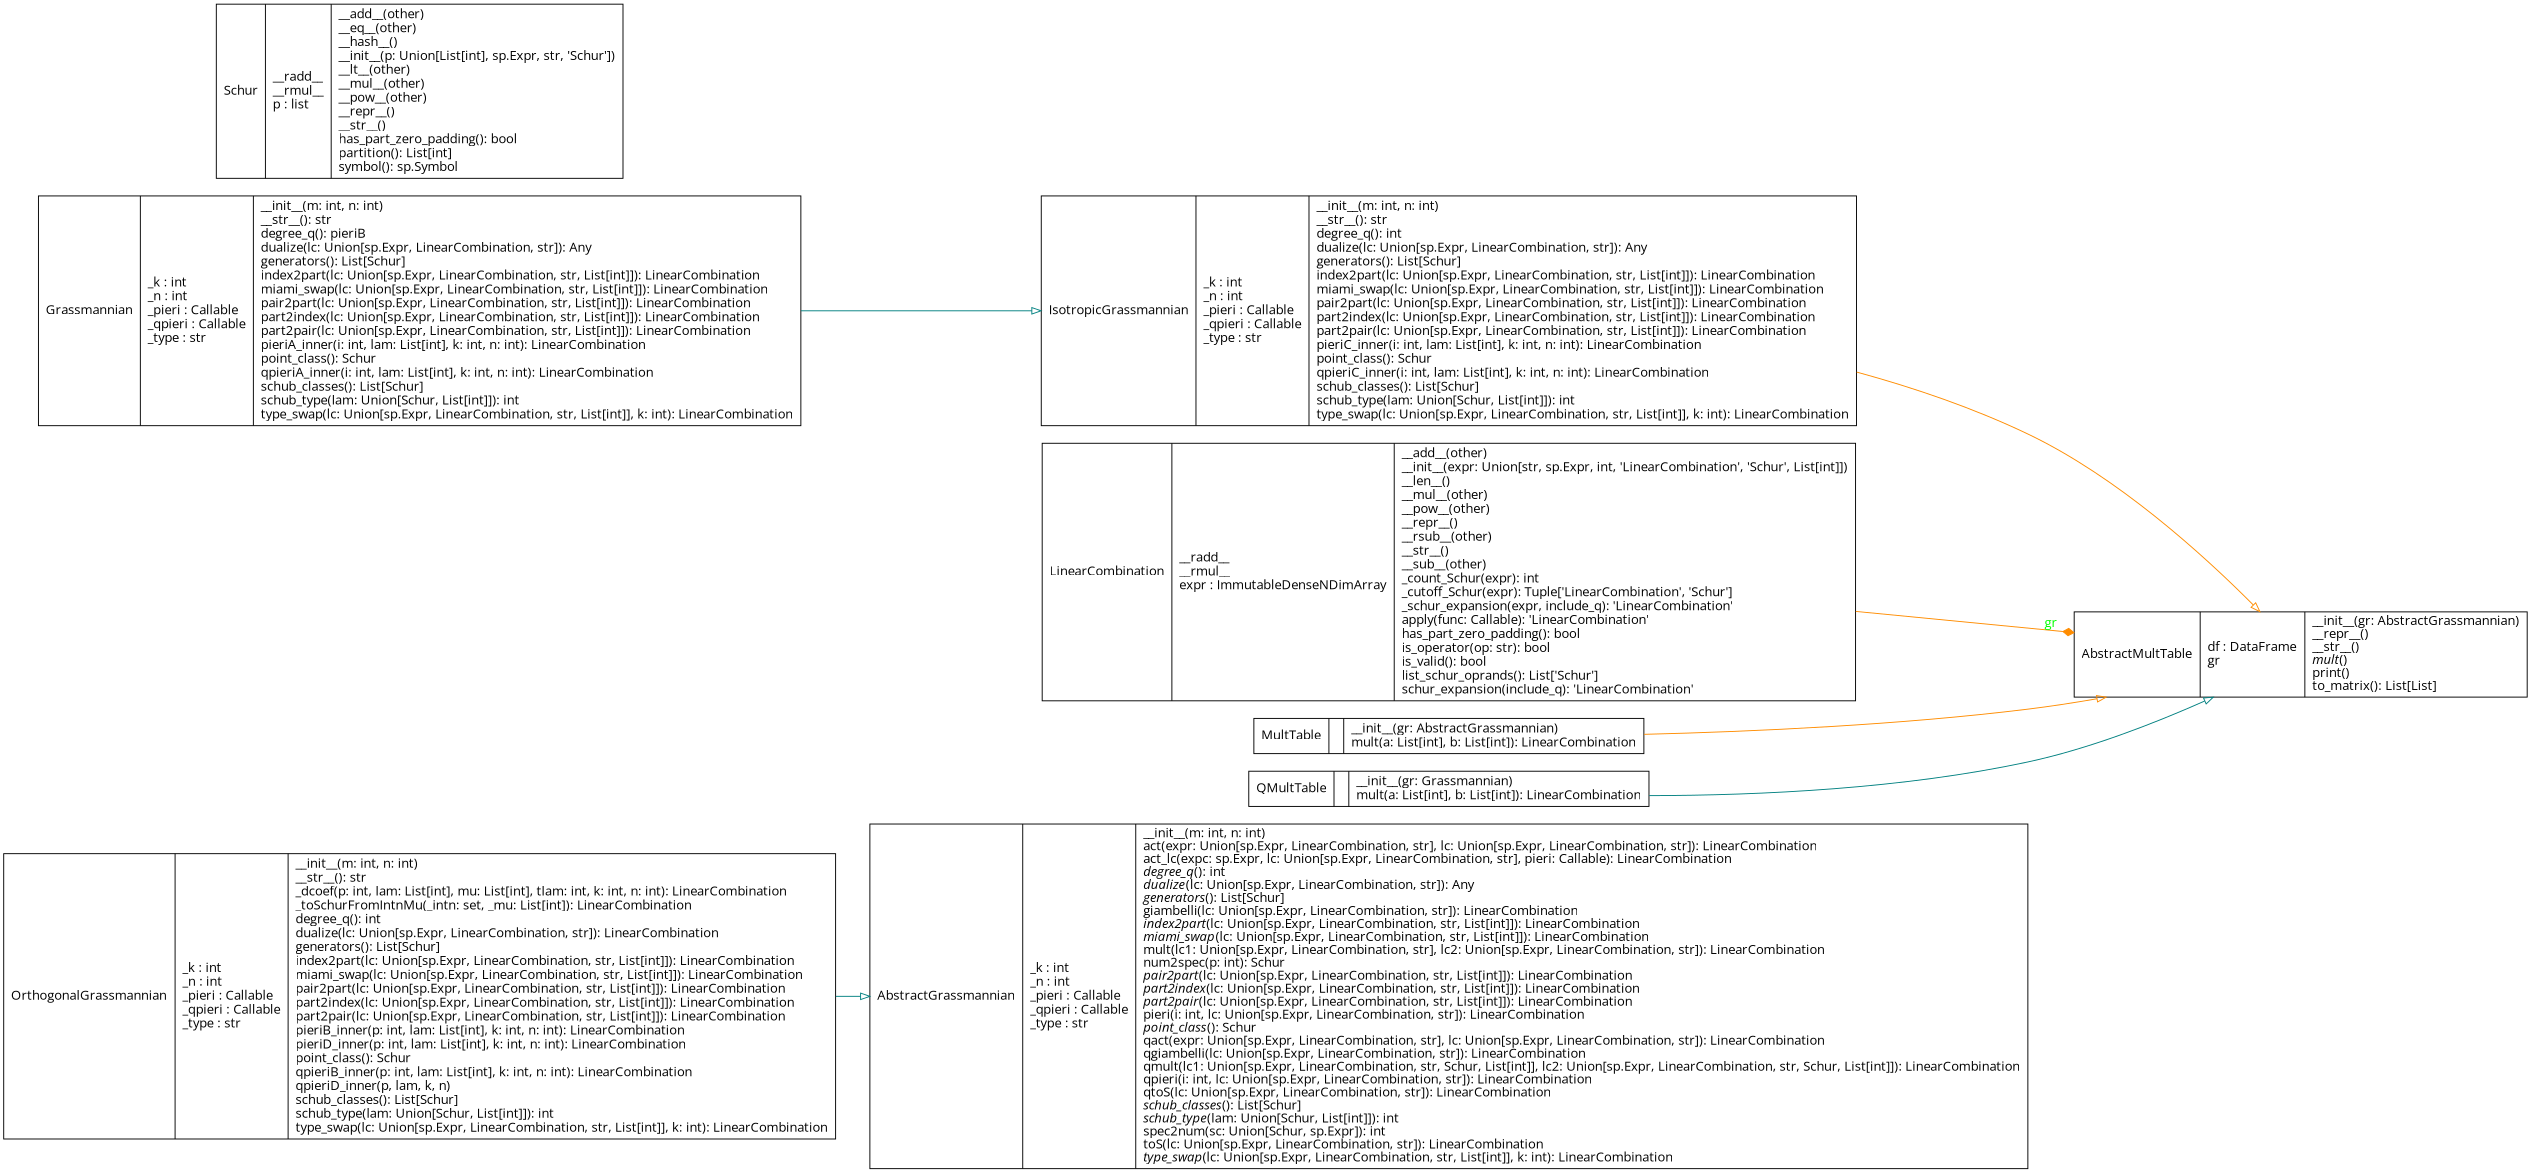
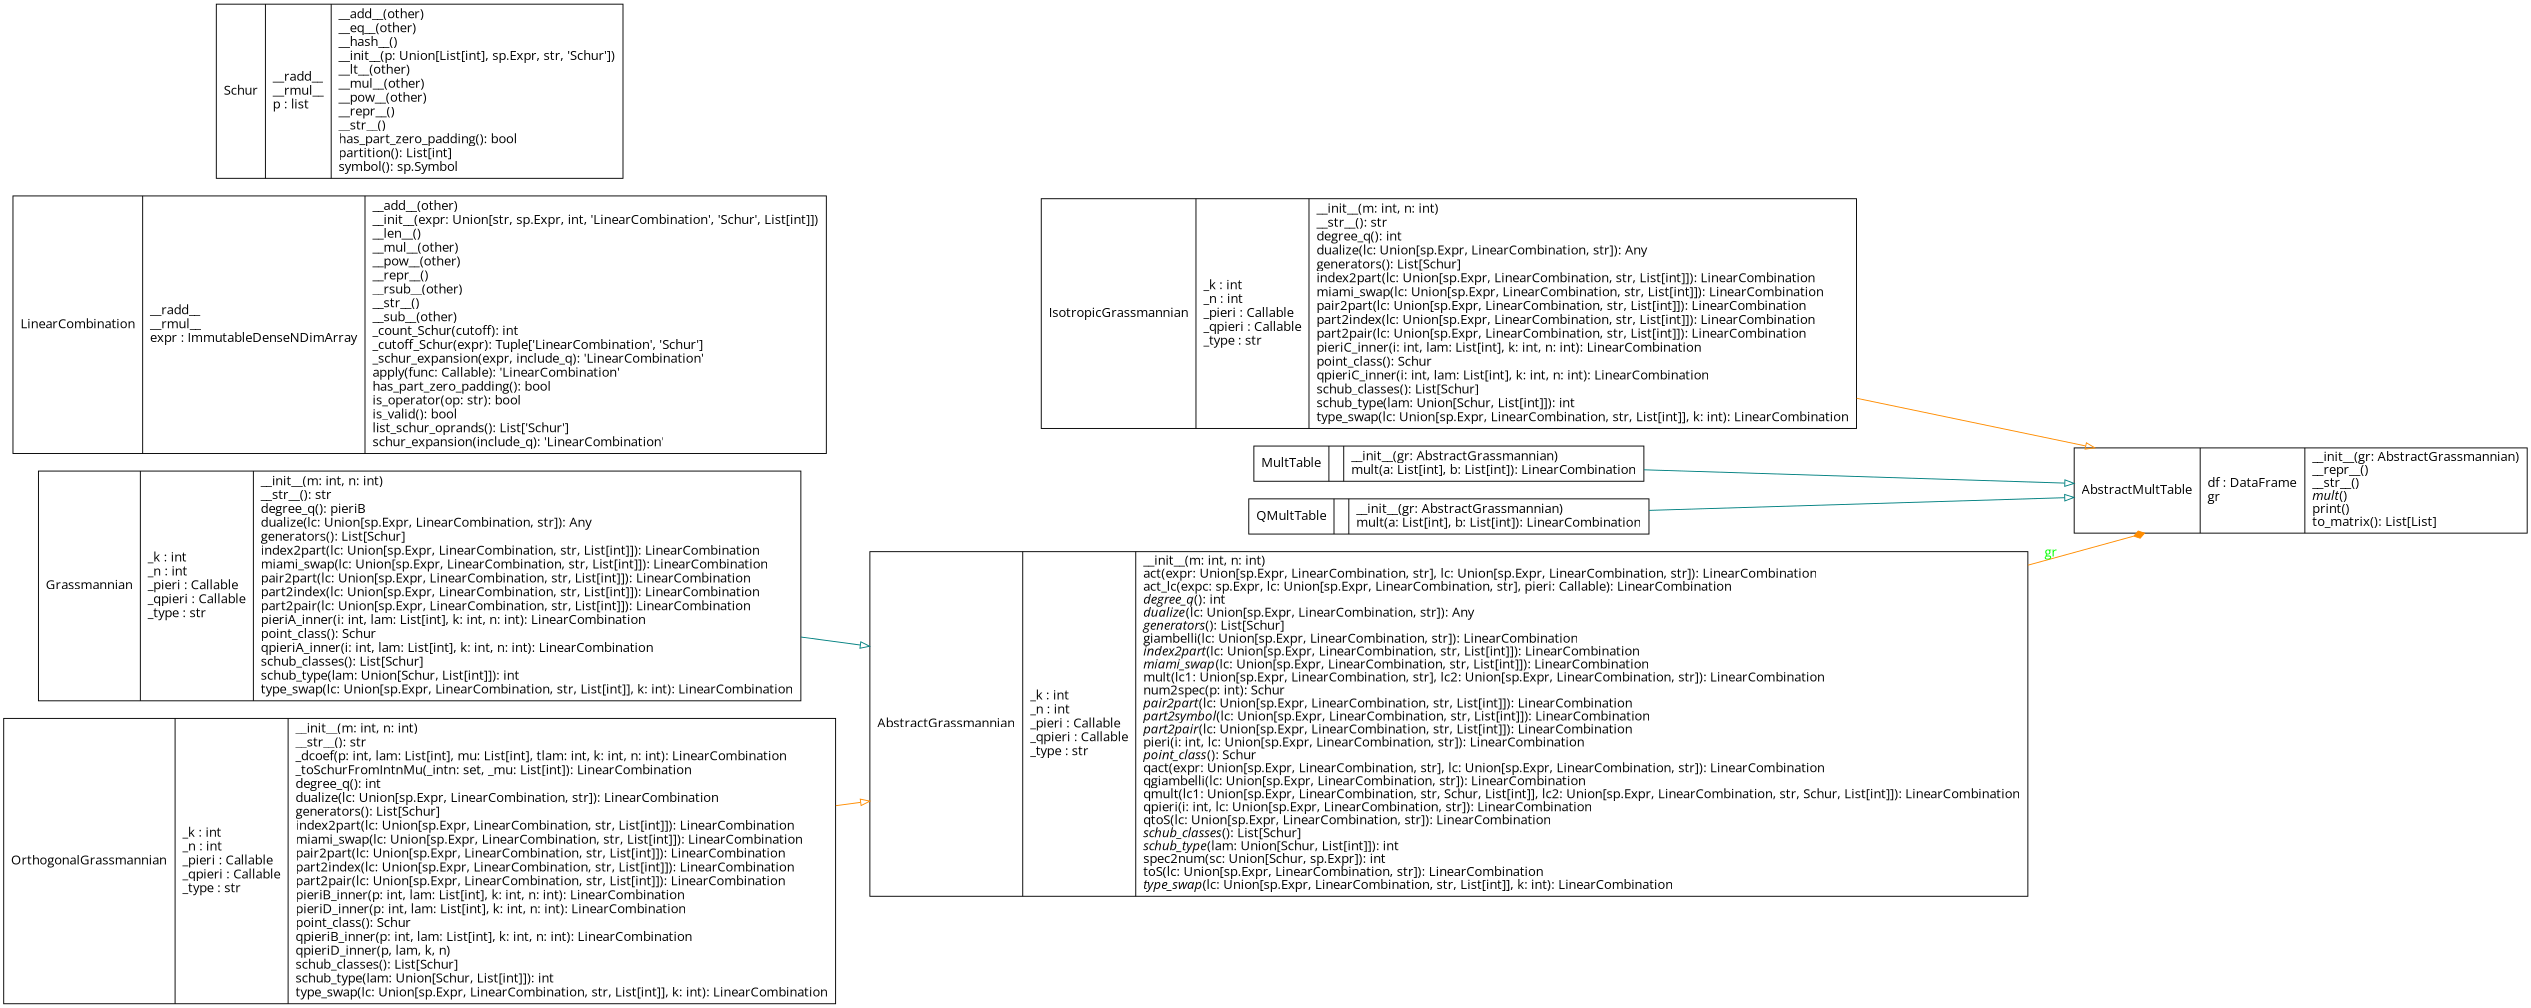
edge "Grassmannian" -> "IsotropicGrassmannian": now "Grassmannian" -> "AbstractGrassmannian"
node "LinearCombination": text "_count_Schur(expr): int" -> "_count_Schur(cutoff): int"
edge "LinearCombination" -> "AbstractMultTable": now "AbstractGrassmannian" -> "AbstractMultTable"
edge "MultTable" -> "AbstractMultTable": color darkorange -> teal
node "QMultTable": text "__init__(gr: Grassmannian)" -> "__init__(gr: AbstractGrassmannian)"
node "AbstractGrassmannian": text "part2index" -> "part2symbol"
edge "OrthogonalGrassmannian" -> "AbstractGrassmannian": color teal -> darkorange
